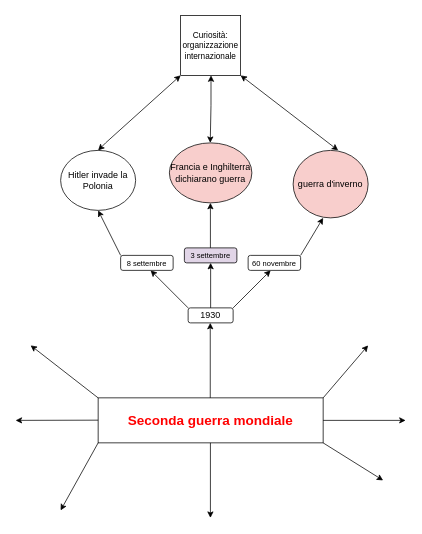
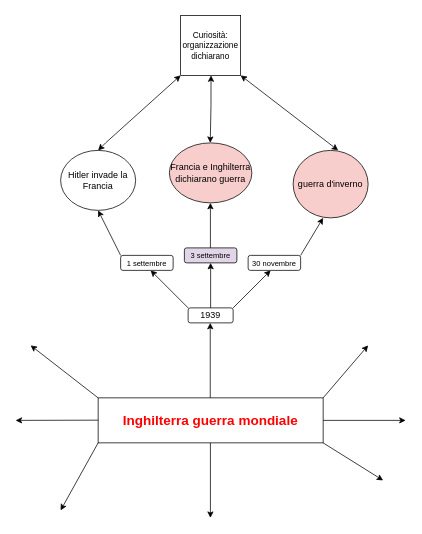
node "Curiosità: organizzazione internazionale": label "Curiosità: organizzazione internazionale" -> "Curiosità: organizzazione dichiarano"
node "Hitler invade la Polonia": label "Hitler invade la Polonia" -> "Hitler invade la Francia"
node "8 settembre": label "8 settembre" -> "1 settembre"
node "60 novembre": label "60 novembre" -> "30 novembre"
node "1930": label "1930" -> "1939"
node "Seconda guerra mondiale": label "Seconda guerra mondiale" -> "Inghilterra guerra mondiale"
